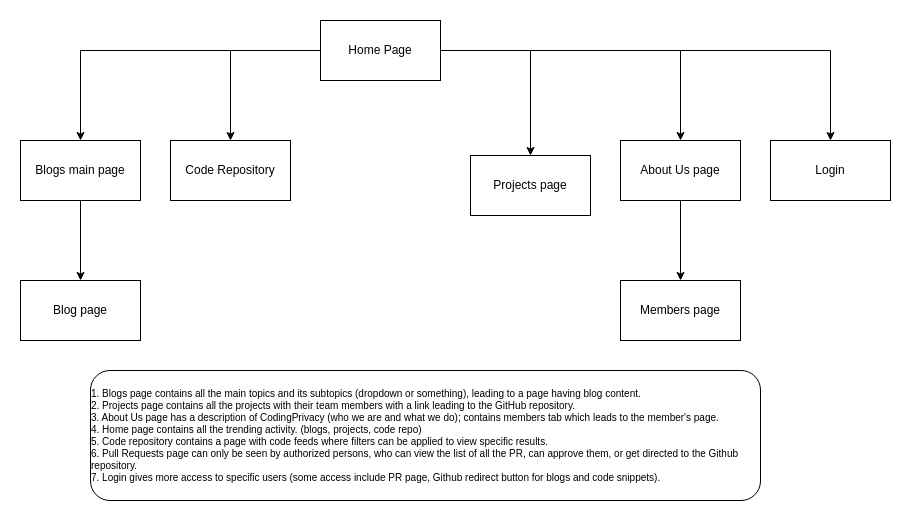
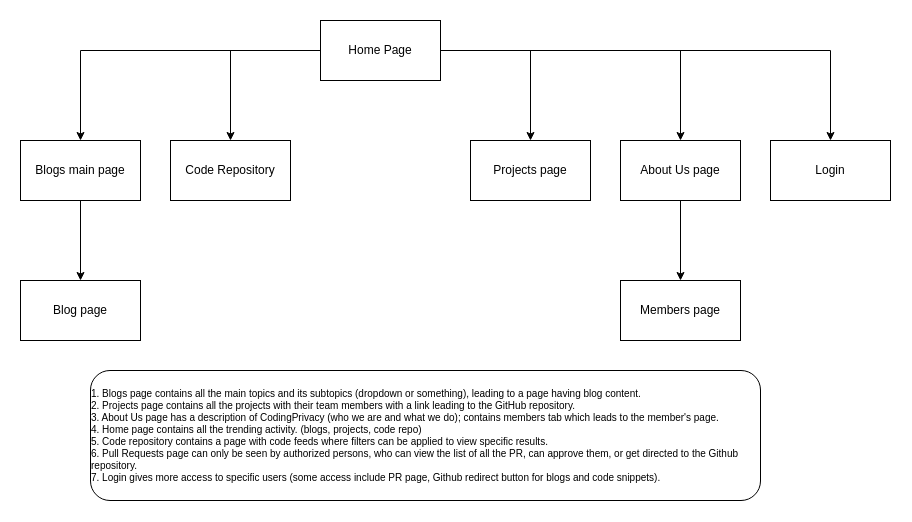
node "Projects page": moved (531, 186) -> (531, 171)
